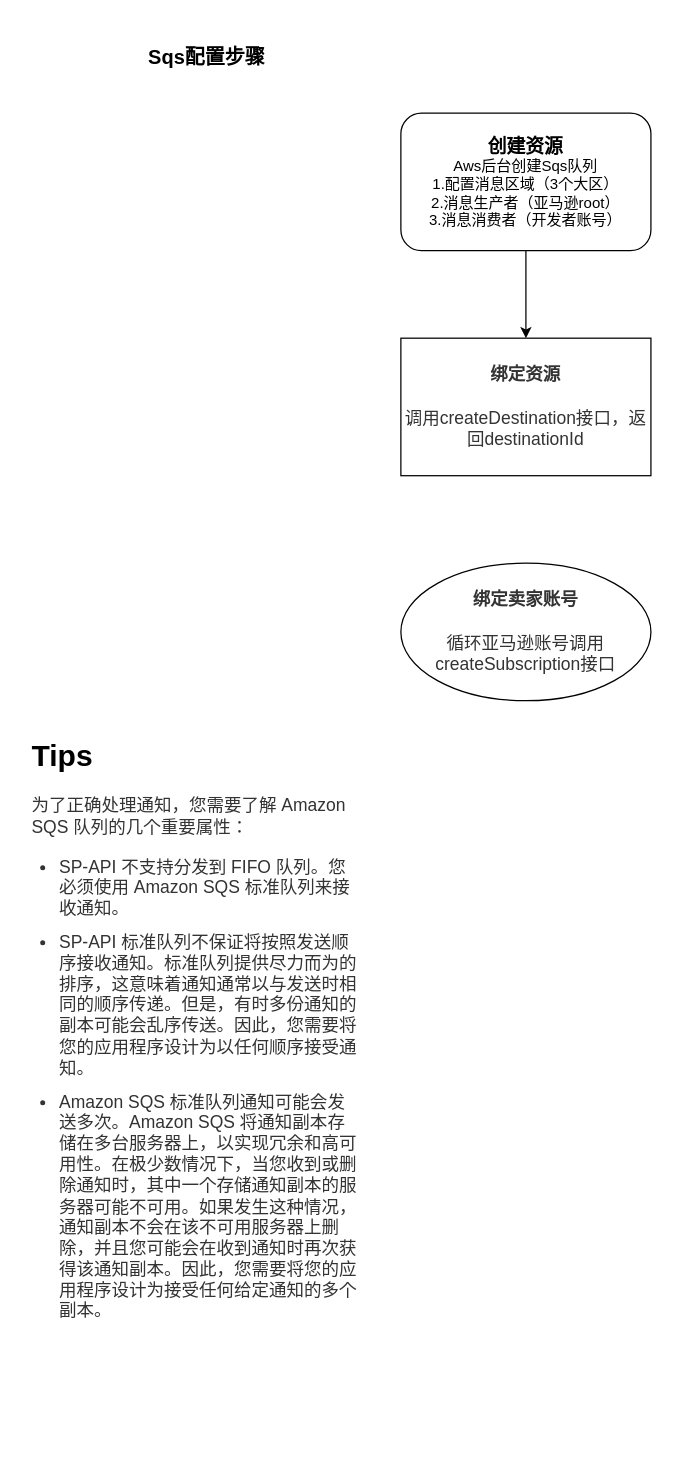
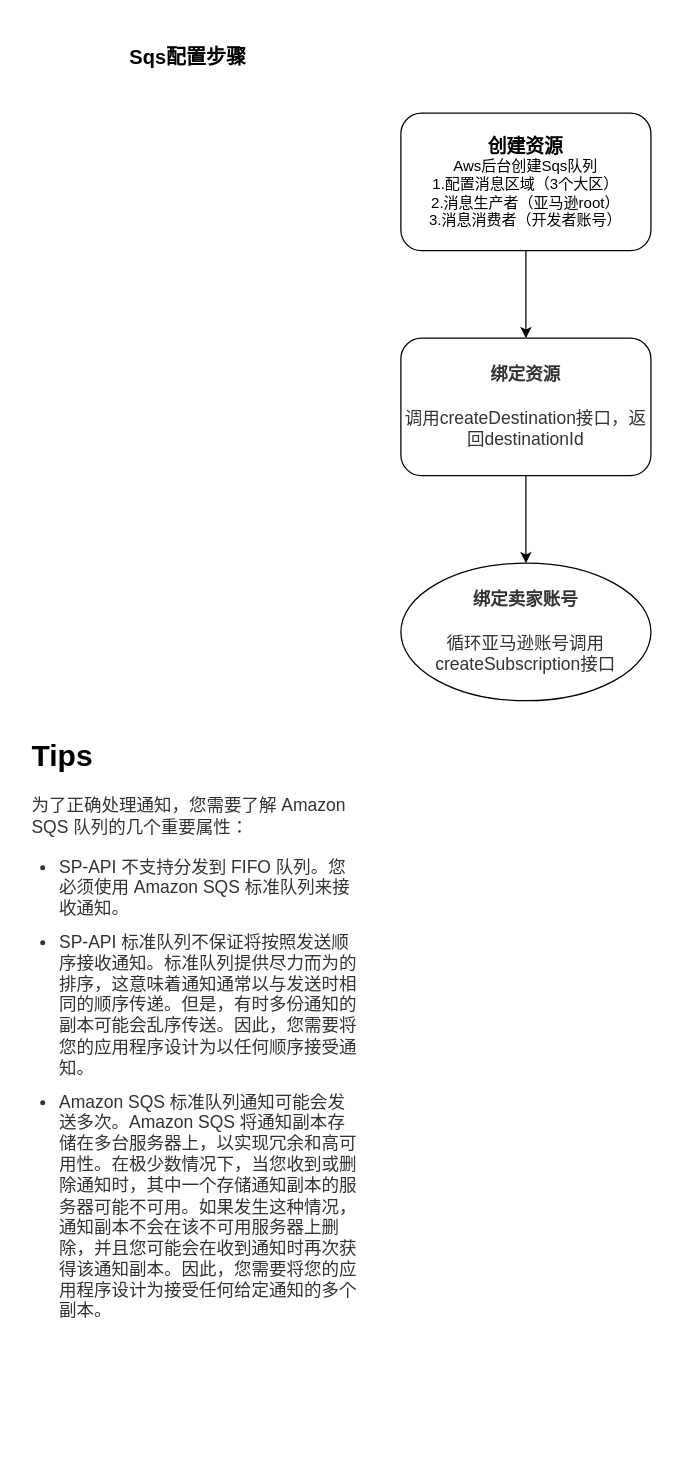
node "Sqs配置步骤": moved (207, 57) -> (188, 57)
node "绑定资源调用createDestination接口，返回destinationId": shape rectangle -> rounded rectangle
edge "绑定资源调用createDestination接口，返回destinationId" -> "绑定卖家账号循环亚马逊账号调用createSubscription接口": added
